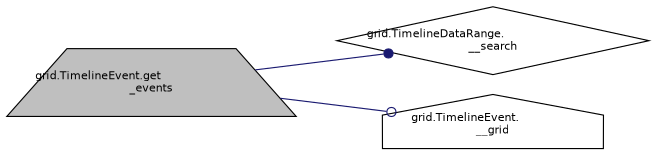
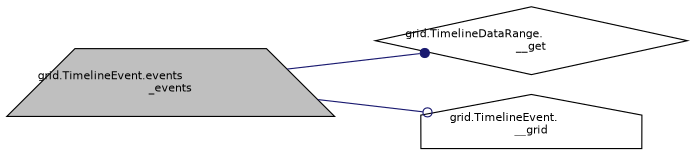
node "grid.TimelineDataRange. __search": label "grid.TimelineDataRange. __search" -> "grid.TimelineDataRange. __get"
node "grid.TimelineEvent.get _events": label "grid.TimelineEvent.get _events" -> "grid.TimelineEvent.events _events"
